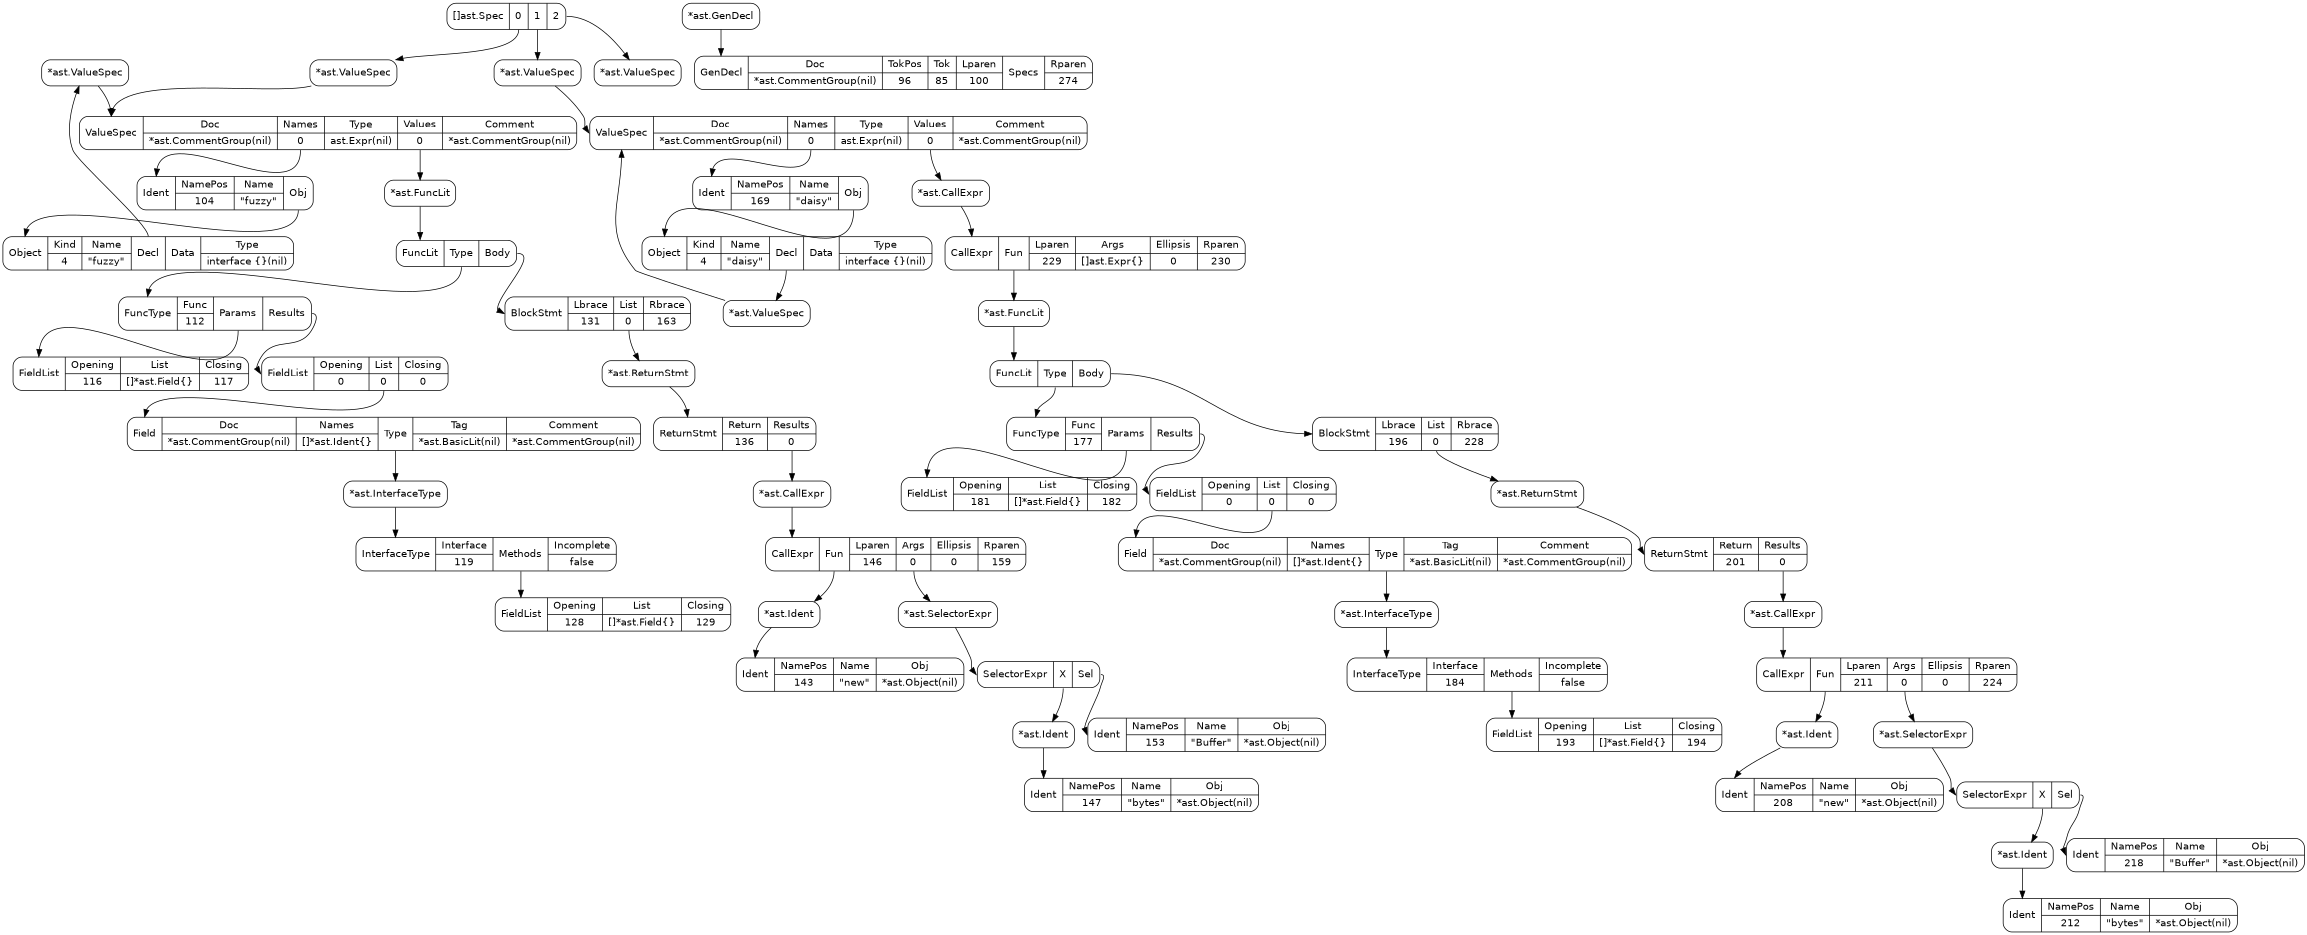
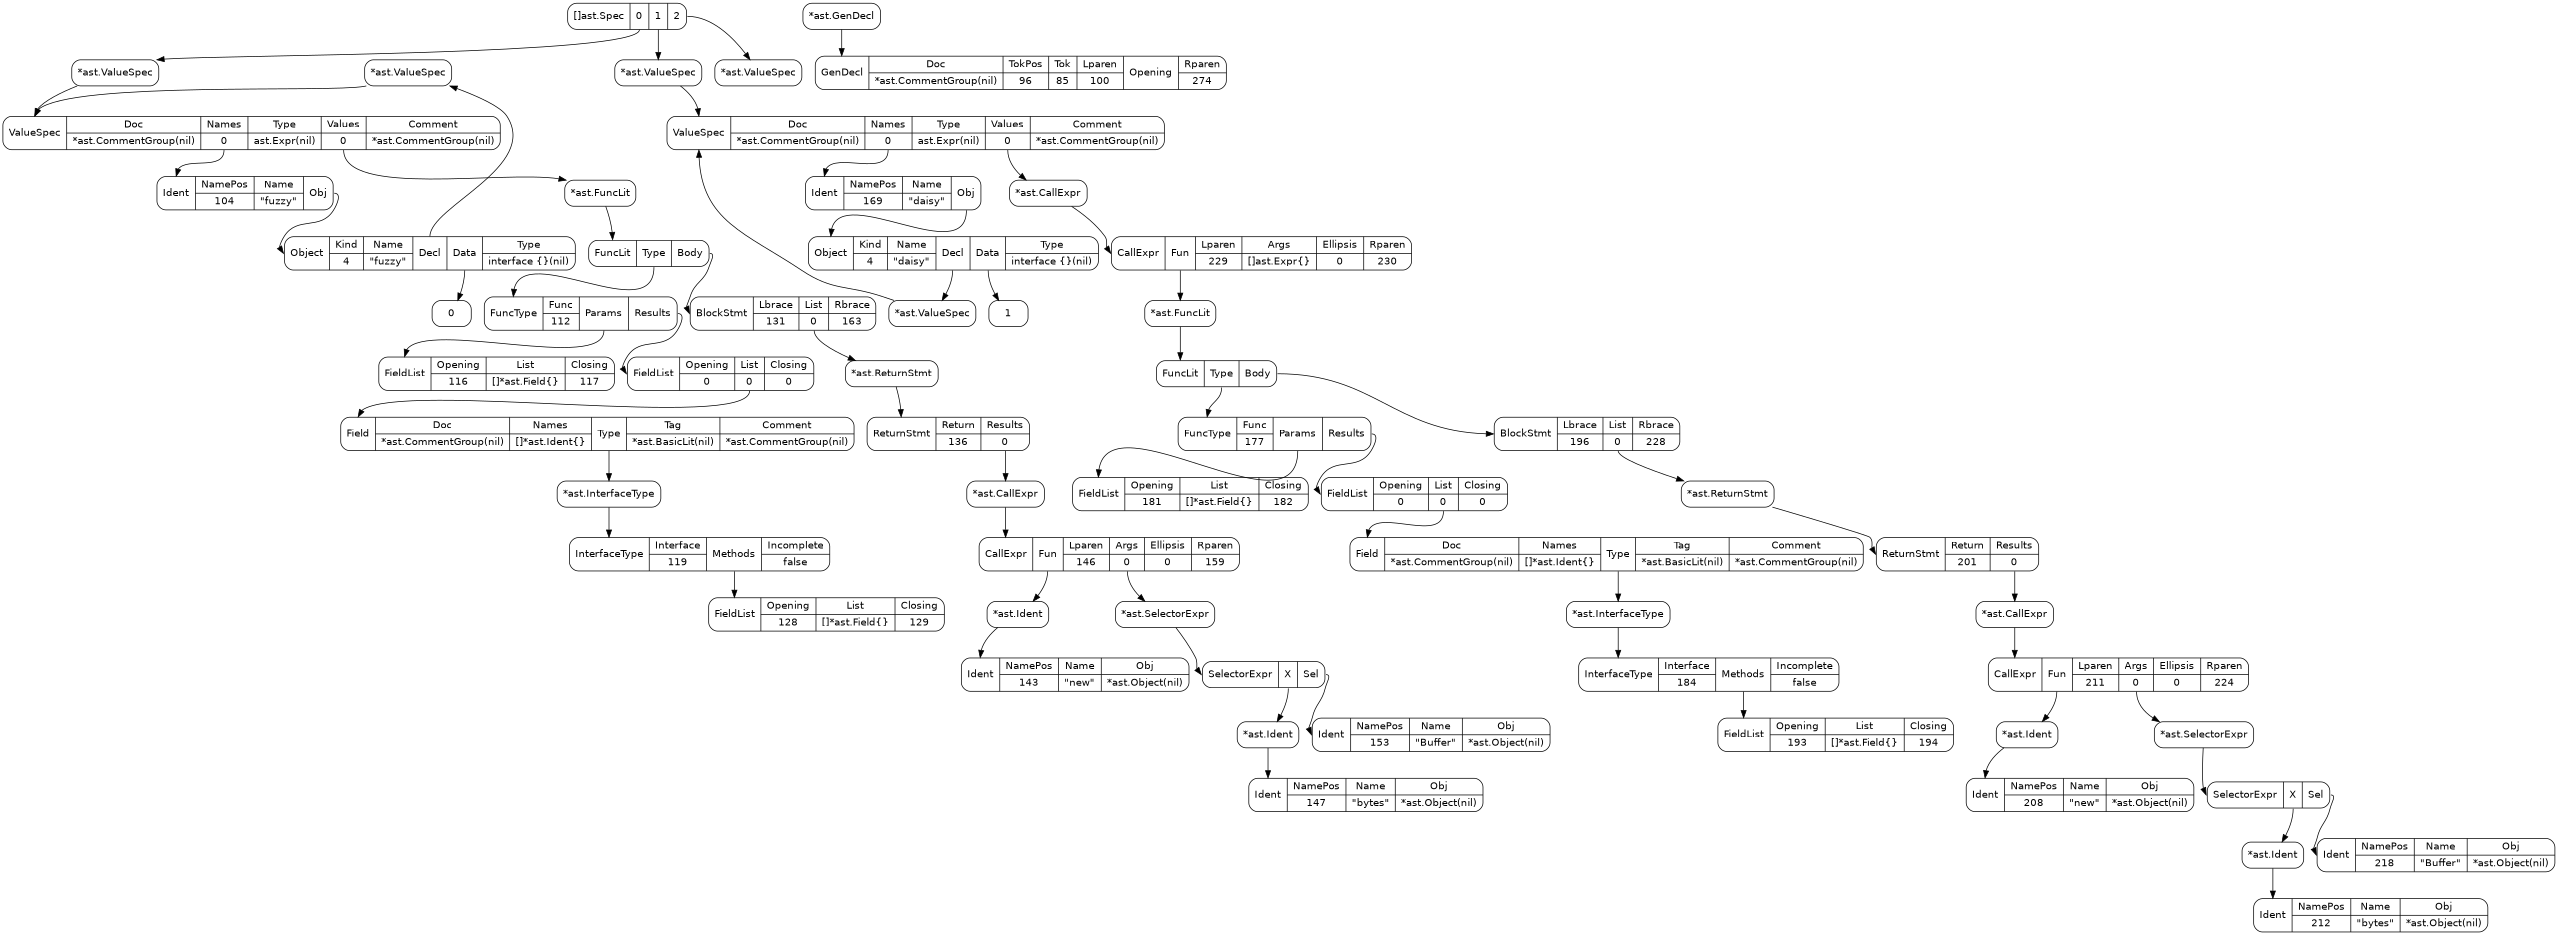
node "GenDecl": text "Specs" -> "Opening"
node "0": added
node "1": added
